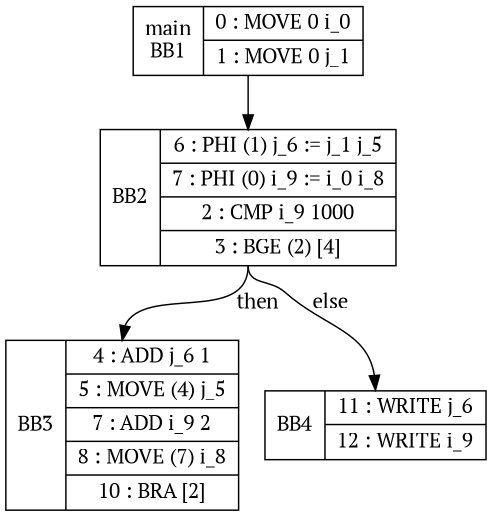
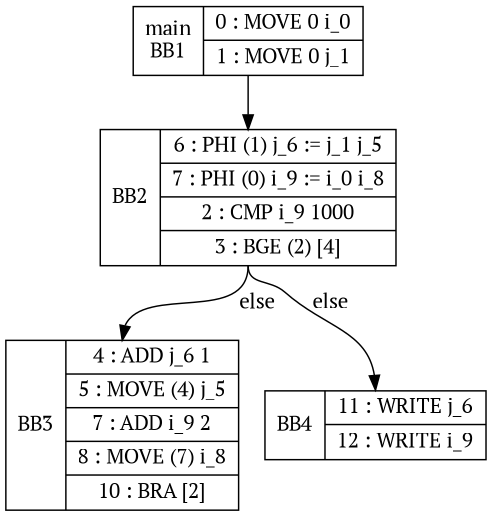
edge "BB2" -> "BB3": label "then" -> "else"
